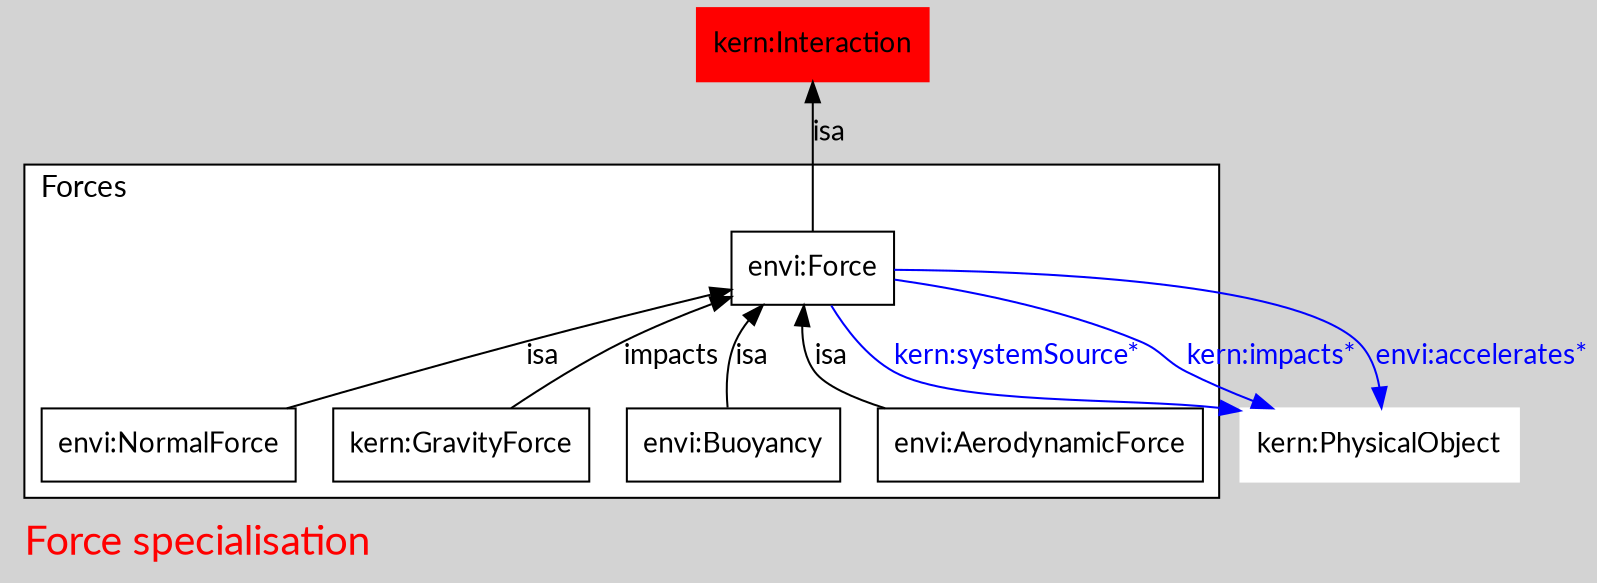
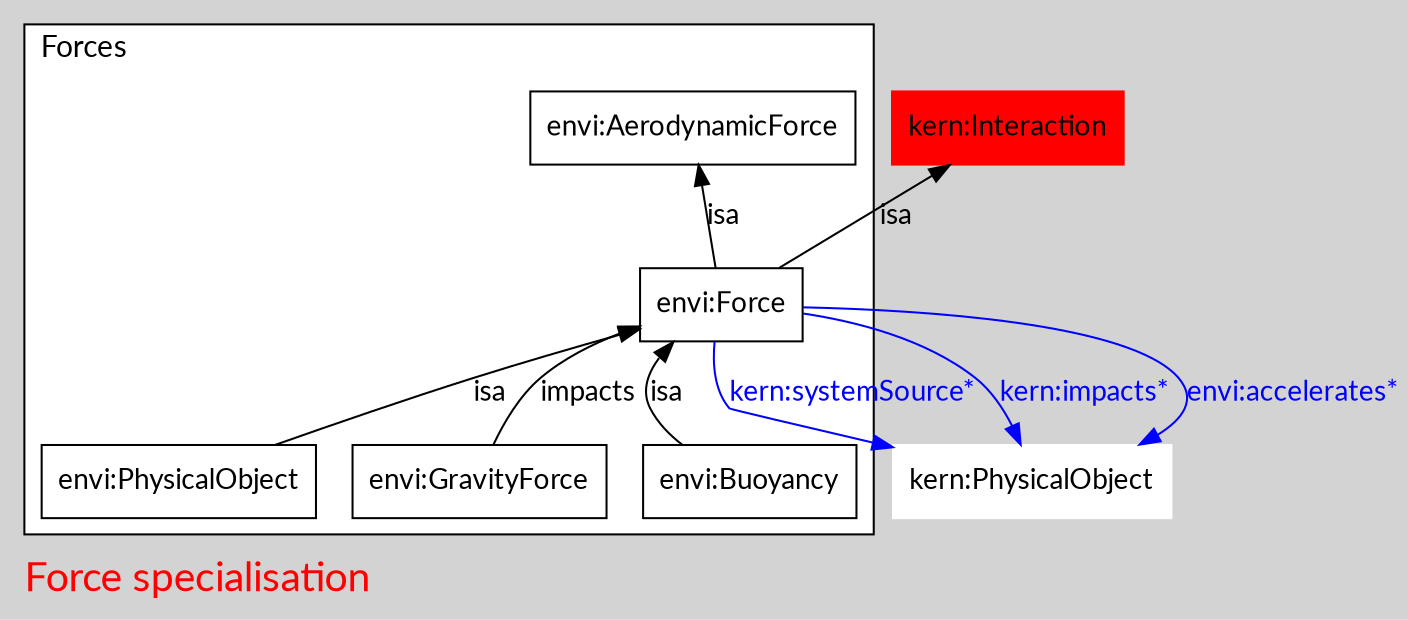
edge "envi:AerodynamicForce" -> "envi:Force": reversed
node "envi:NormalForce": label "envi:NormalForce" -> "envi:PhysicalObject"
node "kern:GravityForce": label "kern:GravityForce" -> "envi:GravityForce"
